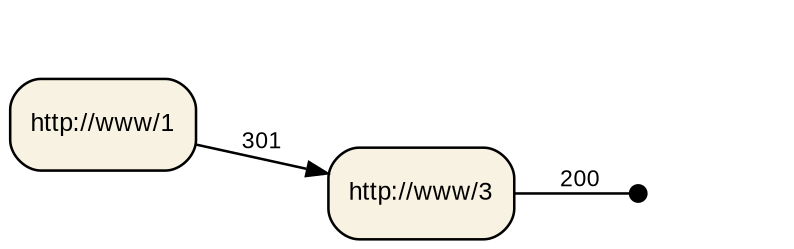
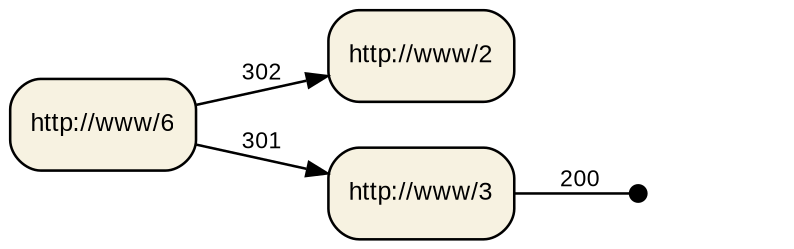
node "http://www/2": added
node "http://www/1": label "http://www/1" -> "http://www/6"
